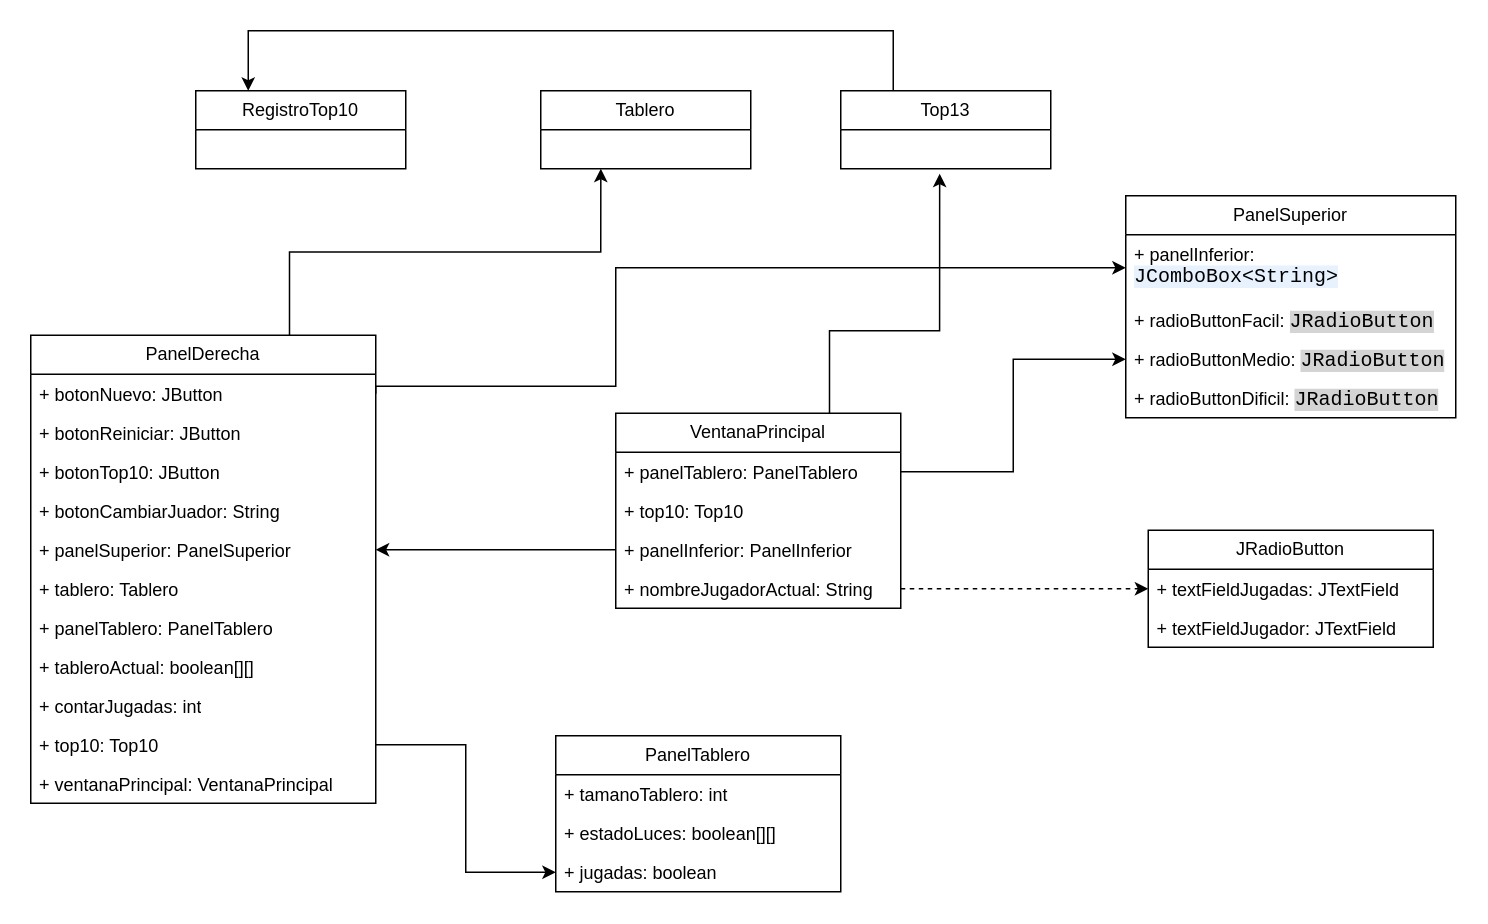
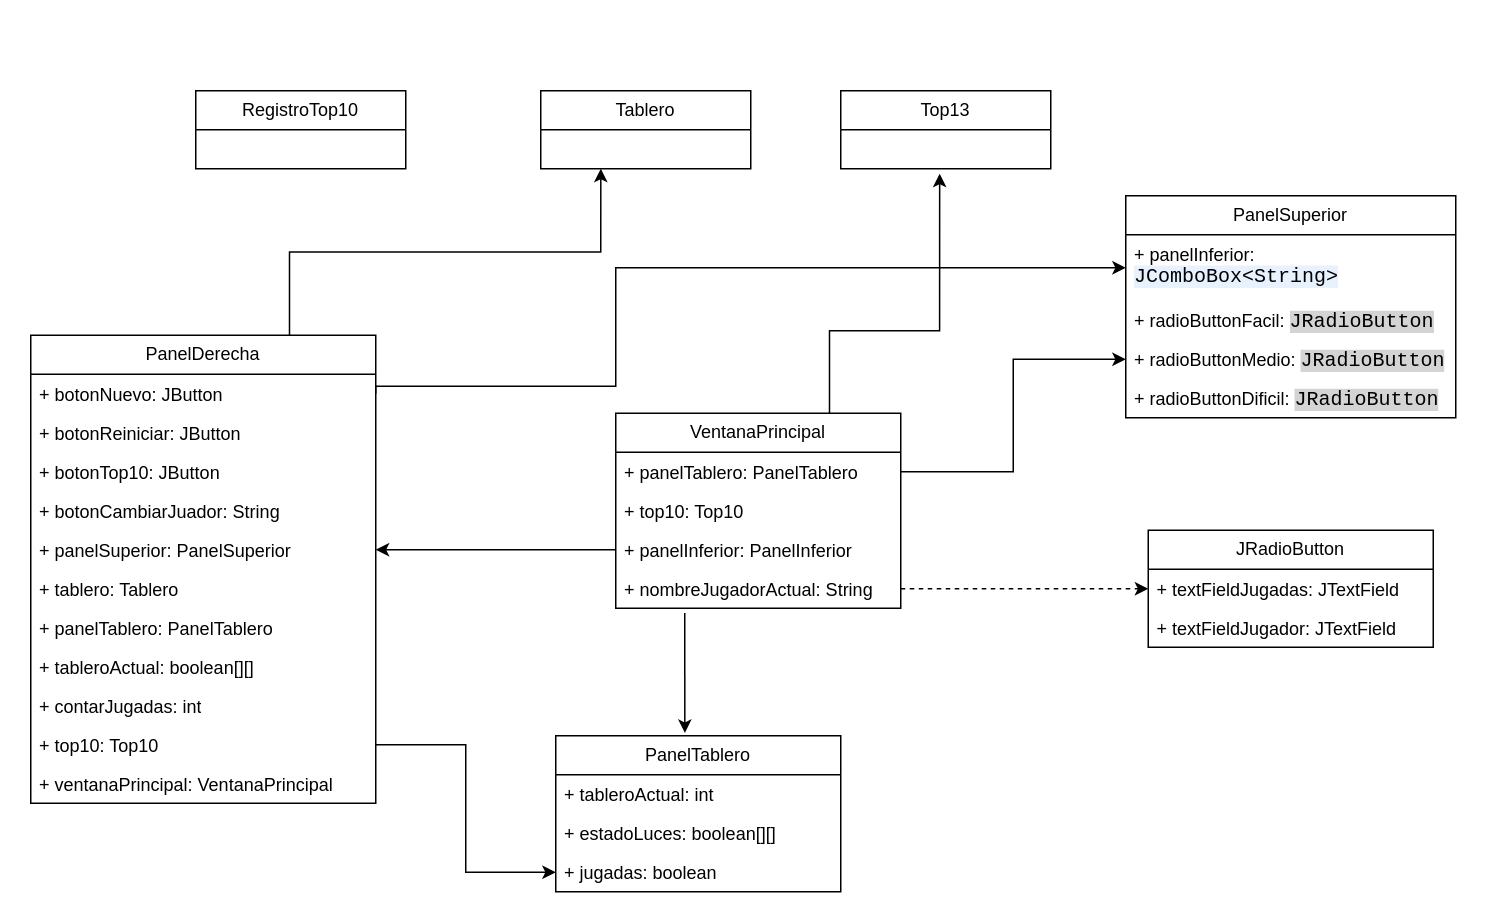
edge "Top13" -> "RegistroTop10": removed
edge "+ nombreJugadorActual: String" -> "PanelTablero": added
node "+ tamanoTablero: int": label "+ tamanoTablero: int" -> "+ tableroActual: int"
